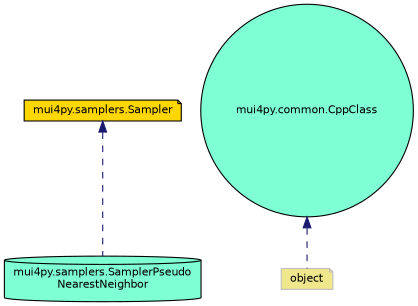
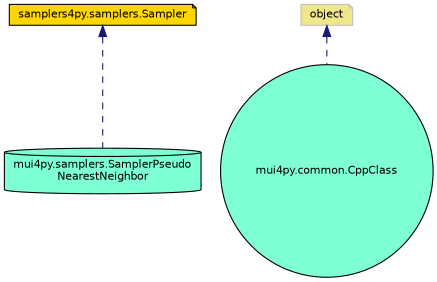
node "mui4py.samplers.Sampler": label "mui4py.samplers.Sampler" -> "samplers4py.samplers.Sampler"
edge "object" -> "mui4py.common.CppClass": reversed
